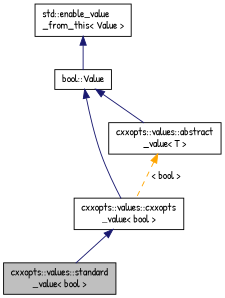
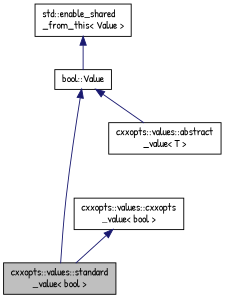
node "std::enable_value _from_this< Value >": label "std::enable_value _from_this< Value >" -> "std::enable_shared _from_this< Value >"
edge "cxxopts::values::cxxopts _value< bool >" -> "bool::Value": now "cxxopts::values::standard _value< bool >" -> "bool::Value"
edge "cxxopts::values::cxxopts _value< bool >" -> "cxxopts::values::abstract _value< T >": removed, label "< bool >"
